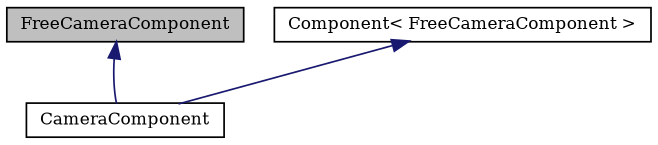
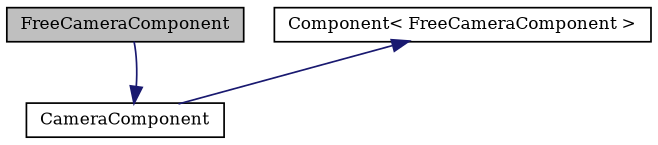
edge "CameraComponent" -> "FreeCameraComponent": reversed
